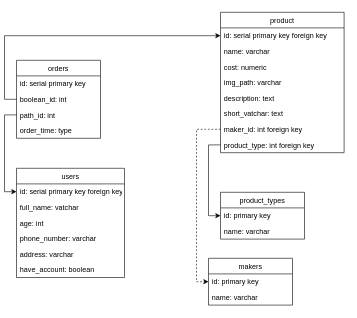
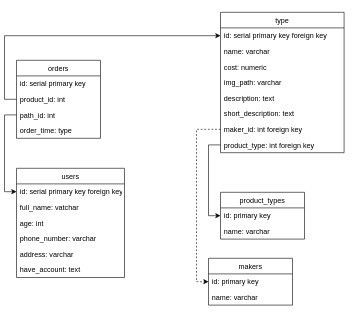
node "product": label "product" -> "type"
node "boolean_id: int": label "boolean_id: int" -> "product_id: int"
node "short_vatchar: text": label "short_vatchar: text" -> "short_description: text"
node "have_account: boolean": label "have_account: boolean" -> "have_account: text"
